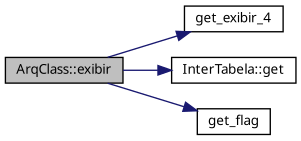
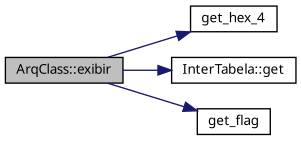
node "get_exibir_4": label "get_exibir_4" -> "get_hex_4"
